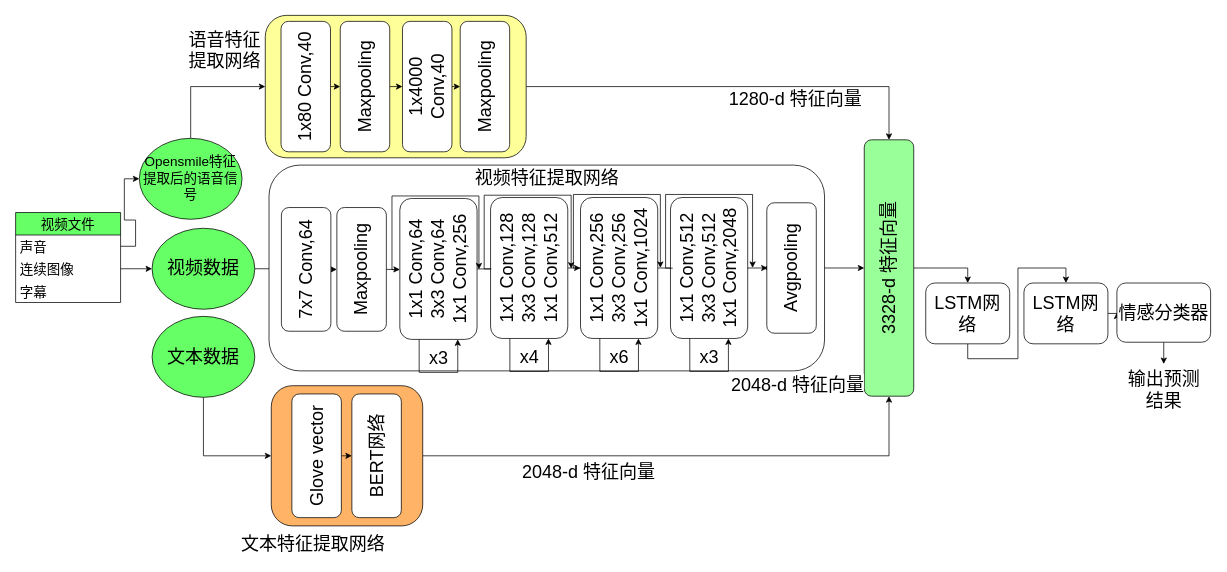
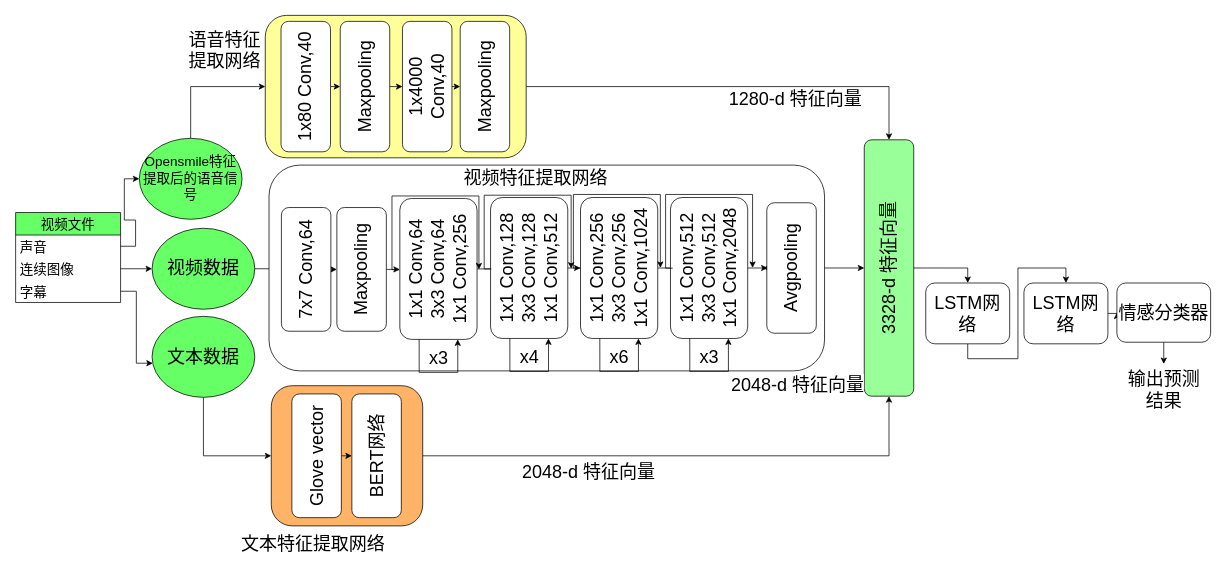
node "视频特征提取网络": moved (547, 179) -> (536, 179)
edge "字幕" -> "文本数据": added
